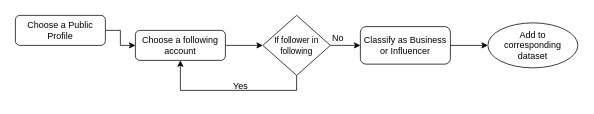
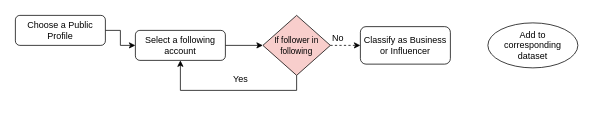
node "Choose a following account": label "Choose a following account" -> "Select a following account"
node "If follower in following": fillcolor #ffffff -> #f8cecc
edge "If follower in following" -> "Classify as Business or Influencer": style solid -> dashed
edge "Classify as Business or Influencer" -> "Add to corresponding dataset": removed
node "Yes": moved (240, 87) -> (240, 79)
